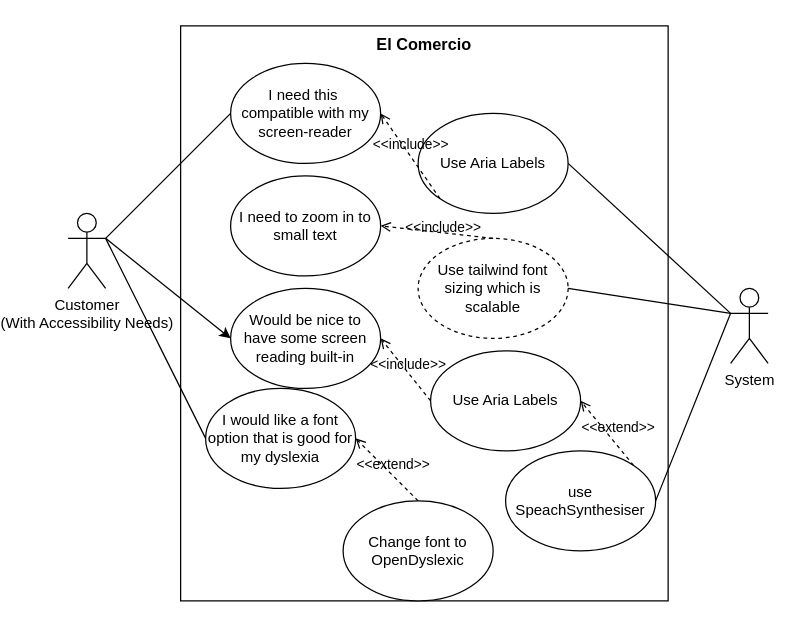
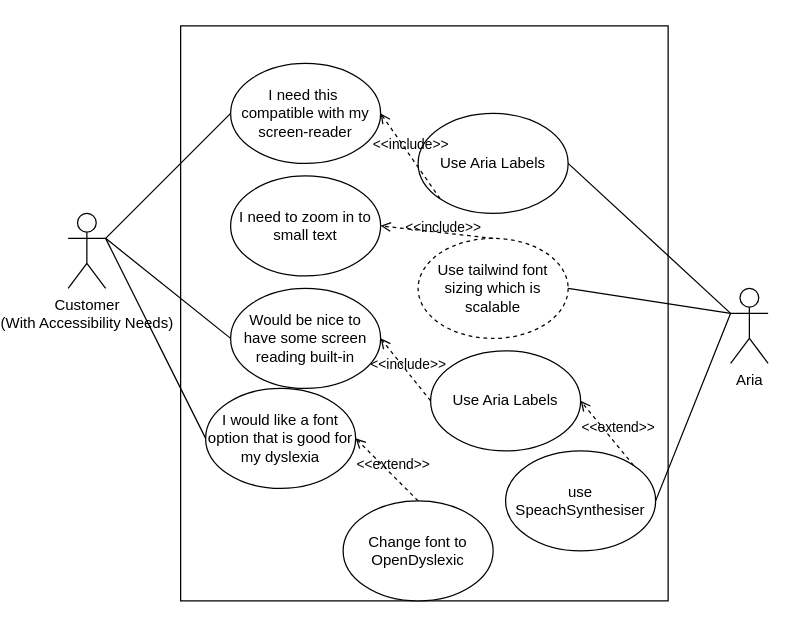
node "El Comercio": removed
edge "Customer (With Accessibility Needs)" -> "Would be nice to have some screen reading built-in": arrowhead classic -> none
node "System": label "System" -> "Aria"
